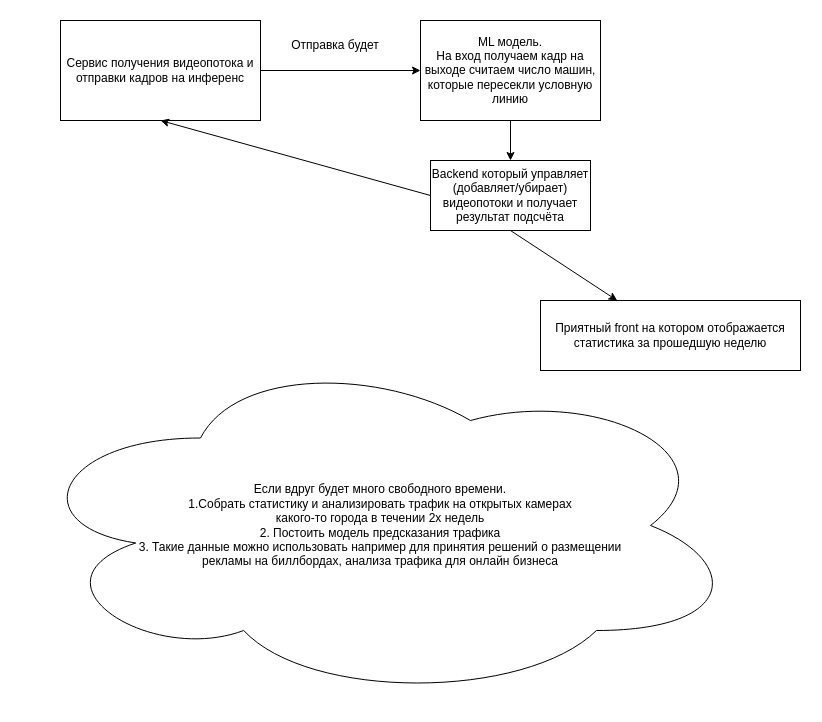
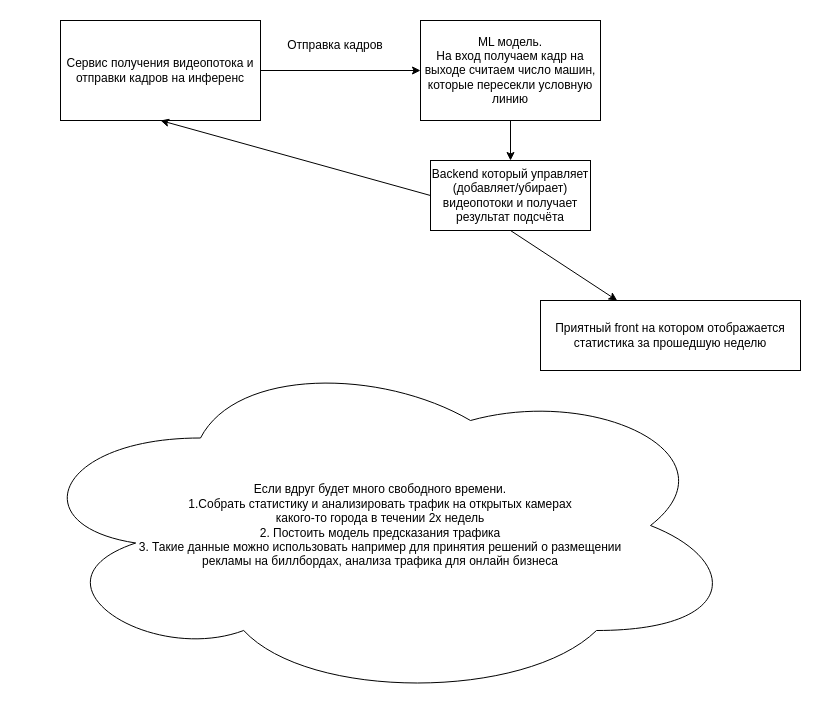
node "Отправка будет": label "Отправка будет" -> "Отправка кадров"
